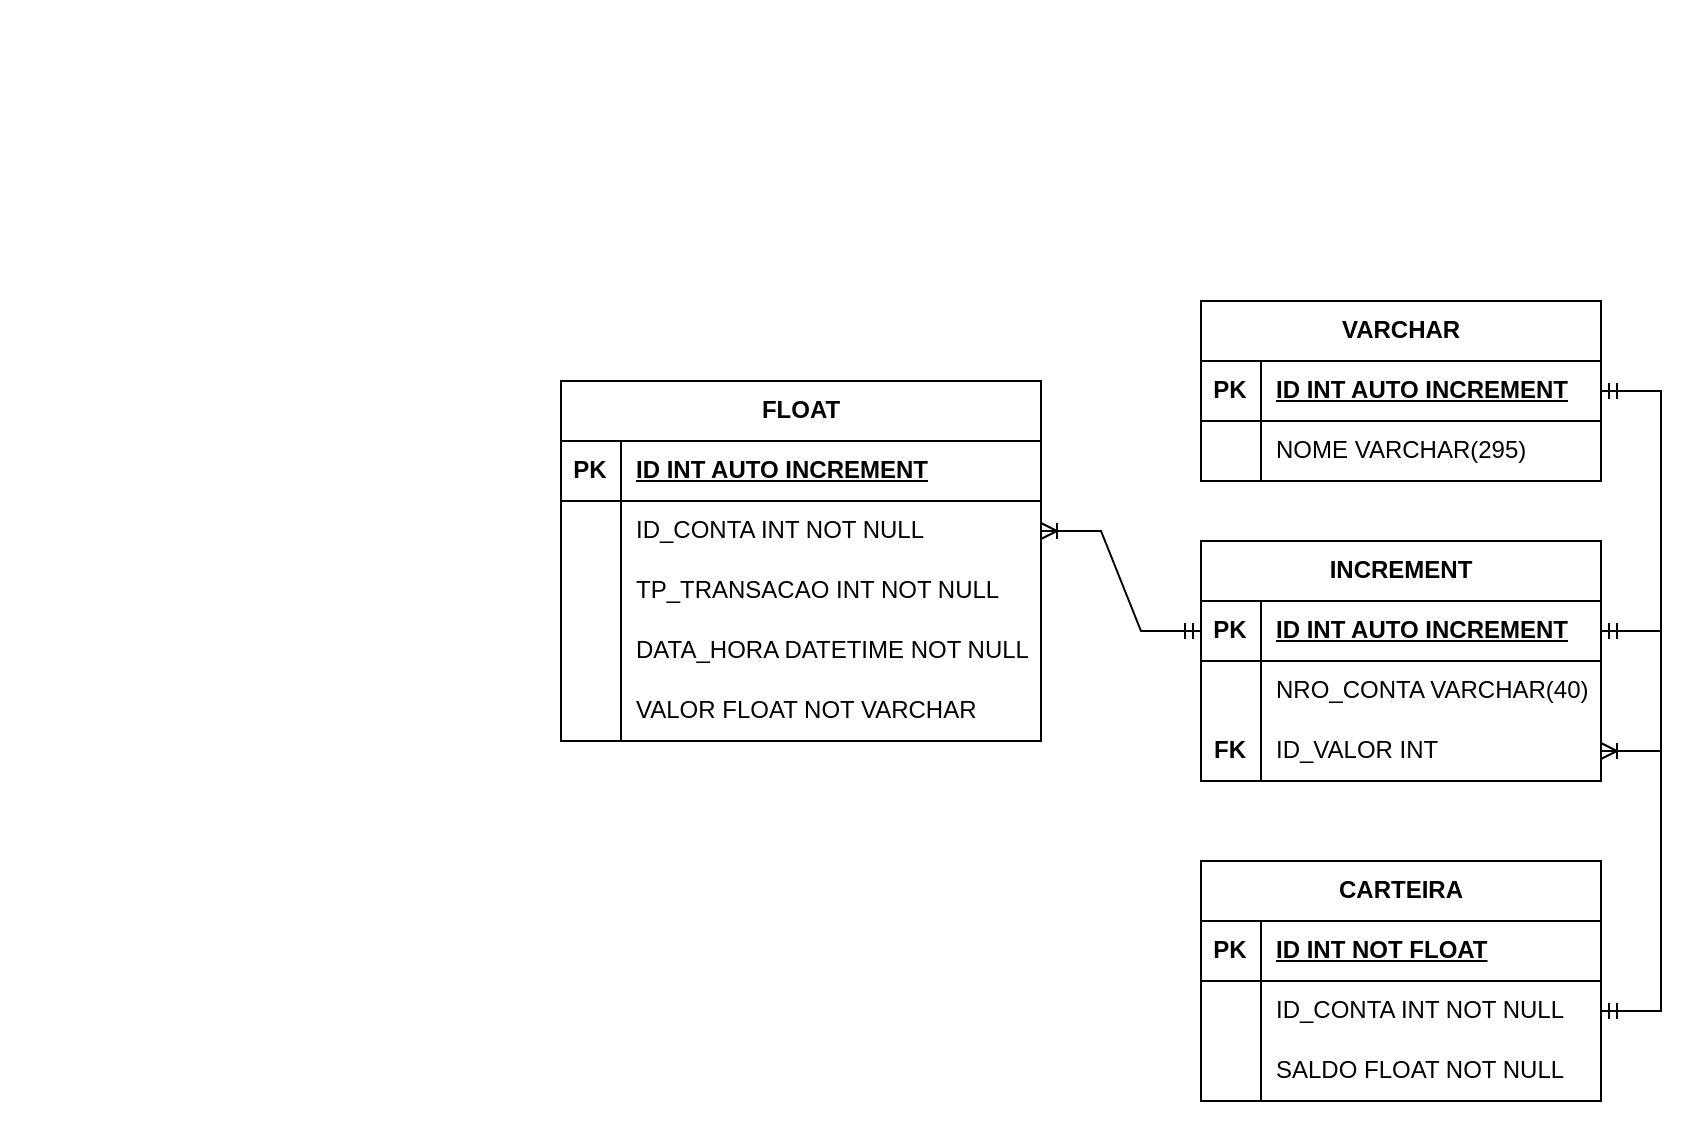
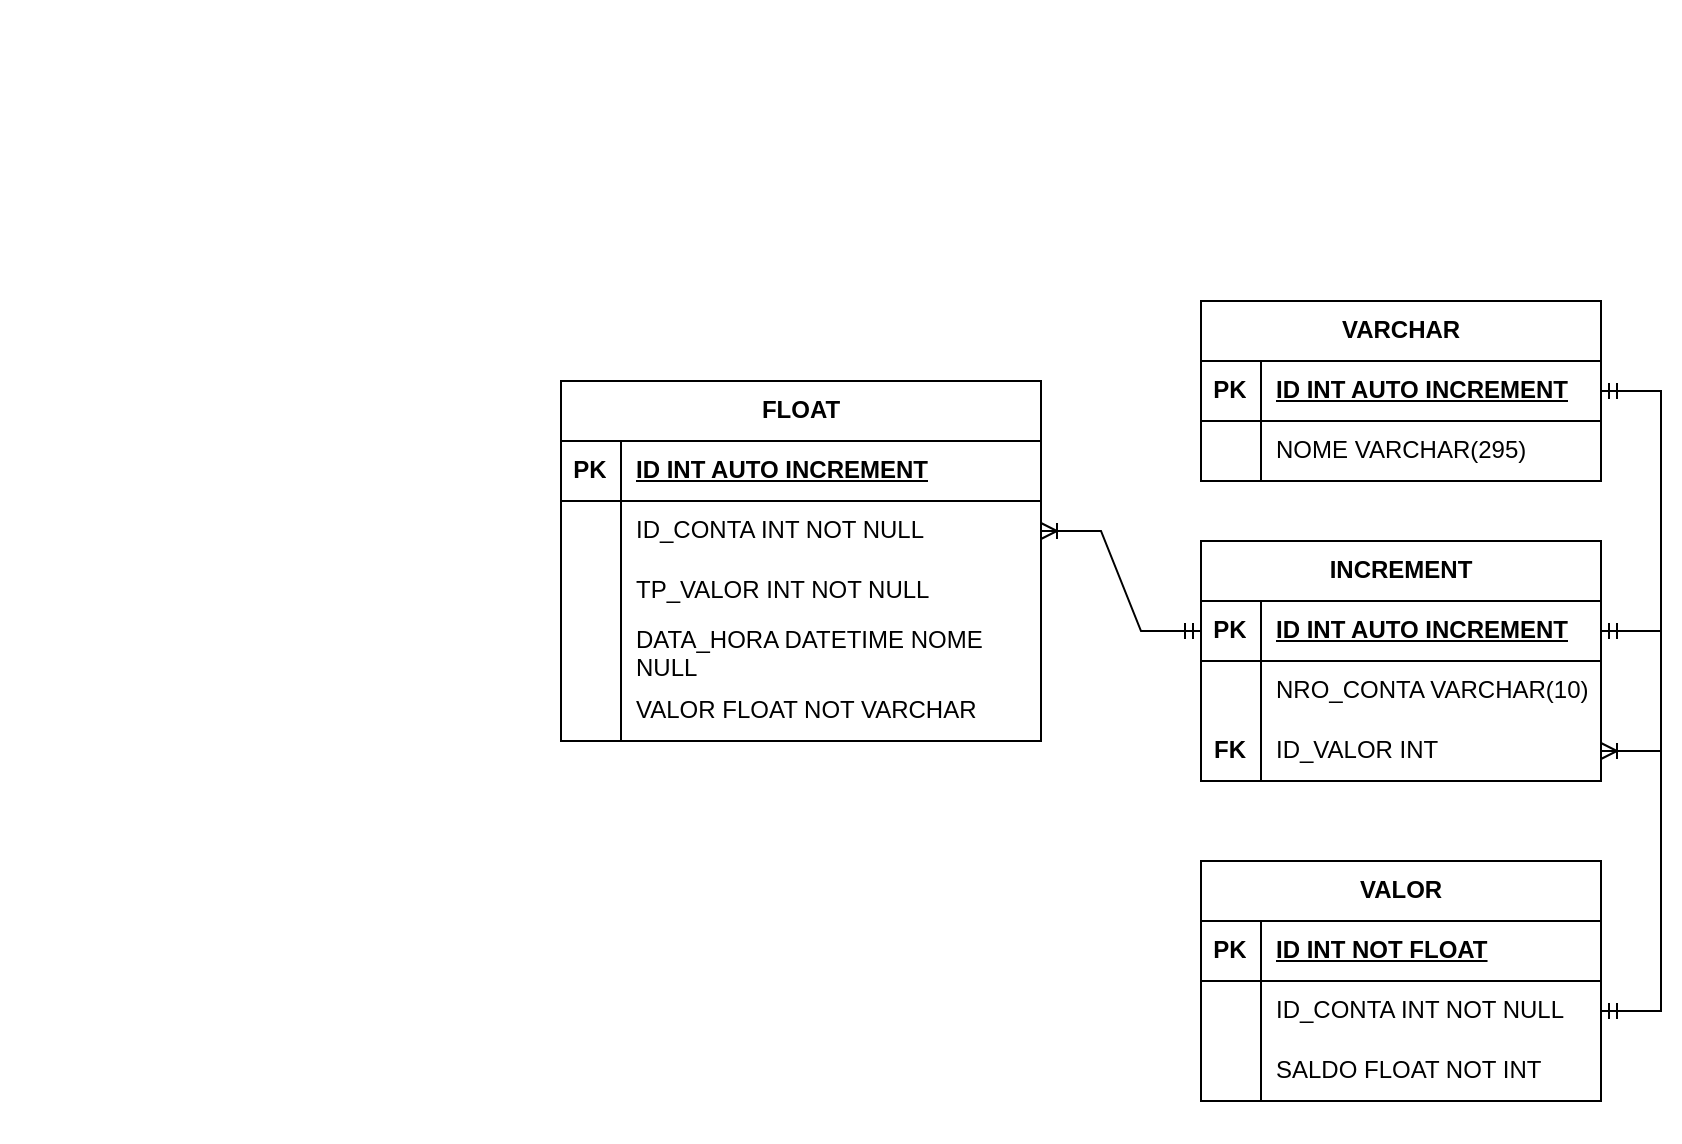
node "TP_TRANSACAO INT NOT NULL": label "TP_TRANSACAO INT NOT NULL" -> "TP_VALOR INT NOT NULL"
node "DATA_HORA DATETIME NOT NULL": label "DATA_HORA DATETIME NOT NULL" -> "DATA_HORA DATETIME NOME NULL"
node "NRO_CONTA VARCHAR(40)": label "NRO_CONTA VARCHAR(40)" -> "NRO_CONTA VARCHAR(10)"
node "CARTEIRA": label "CARTEIRA" -> "VALOR"
node "SALDO FLOAT NOT NULL": label "SALDO FLOAT NOT NULL" -> "SALDO FLOAT NOT INT"
